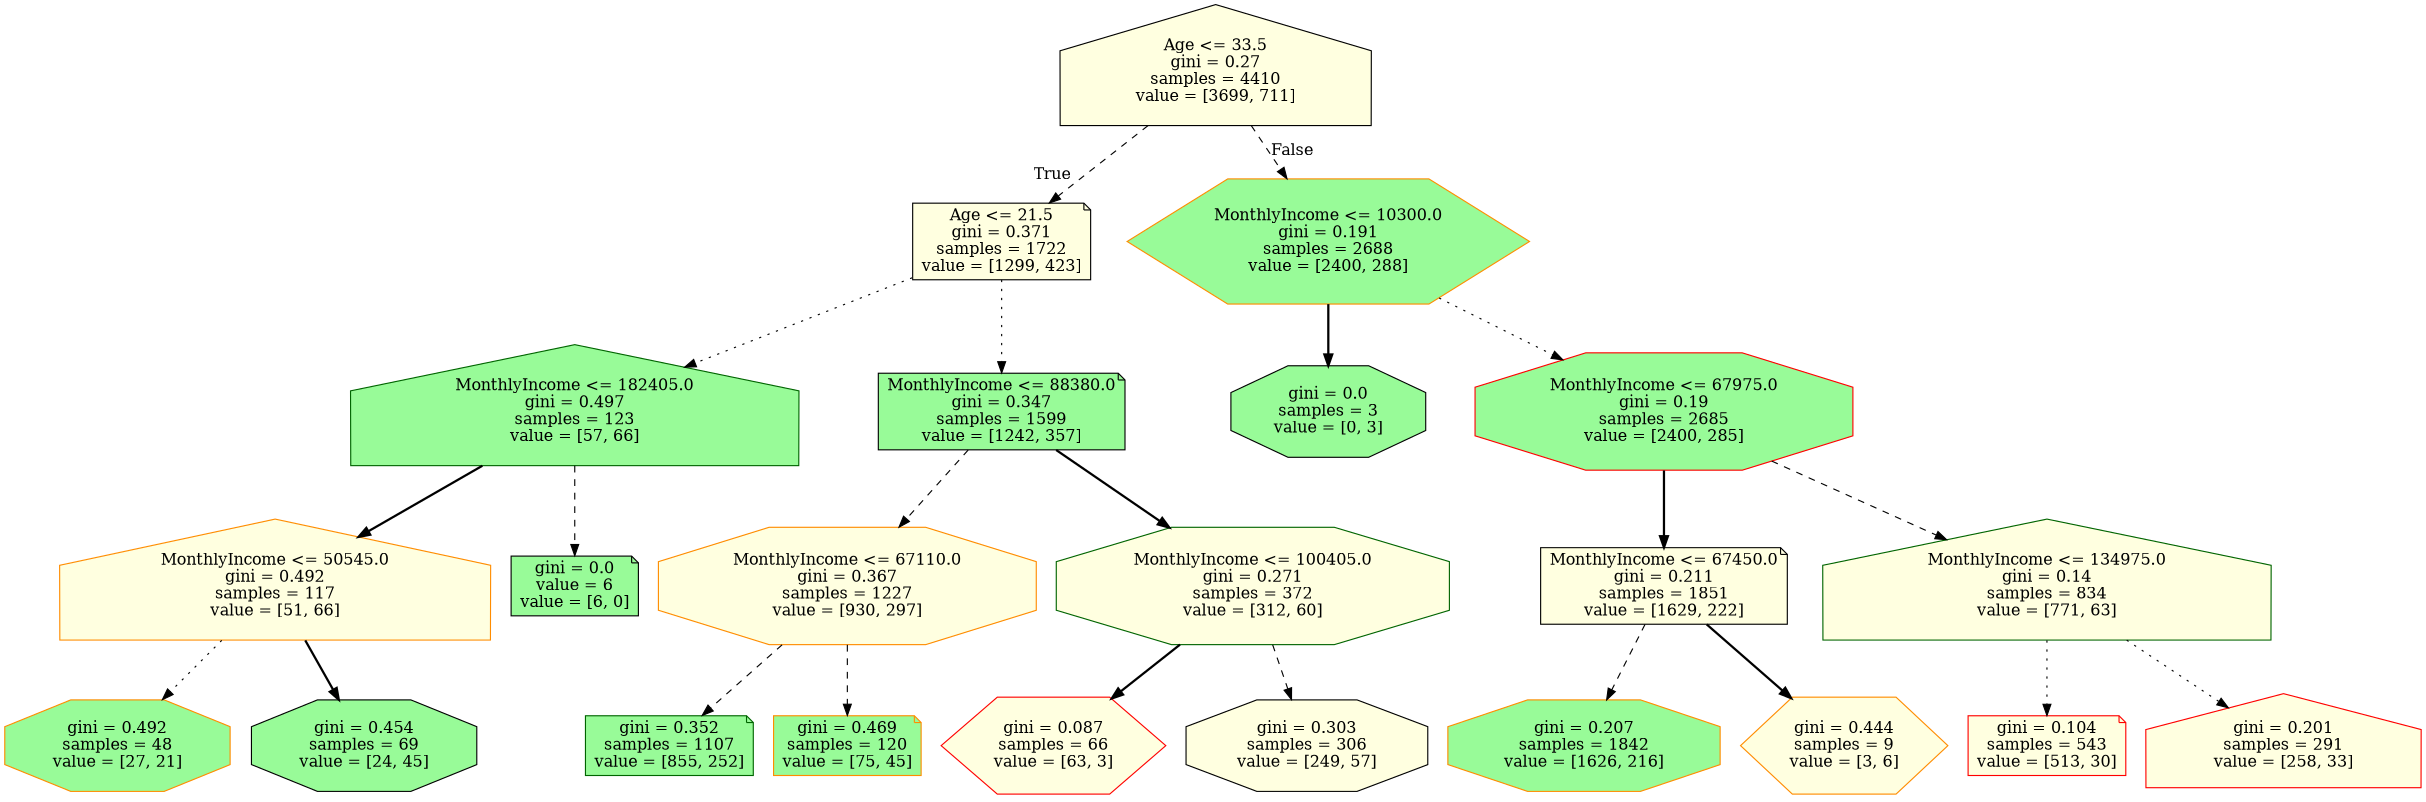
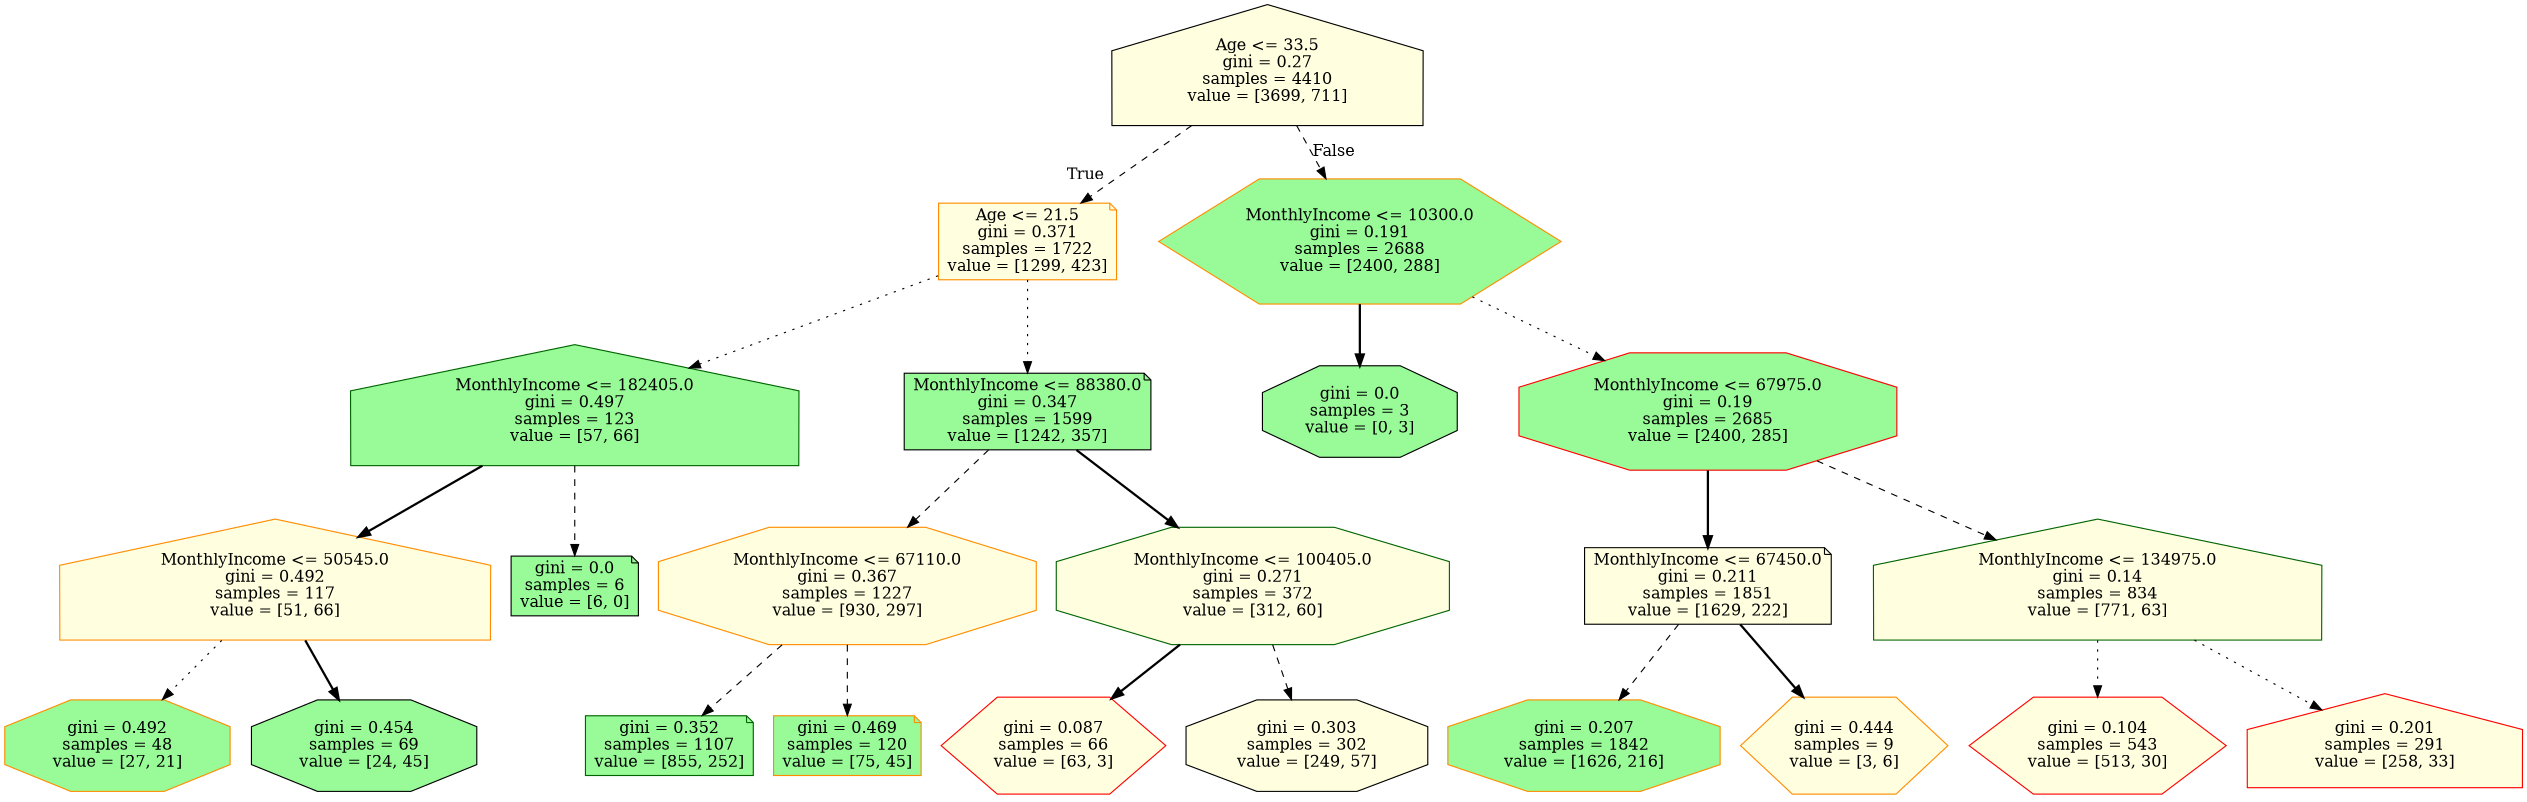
node "Age <= 21.5 gini = 0.371 samples = 1722 value = [1299, 423]": color black -> darkorange
node "gini = 0.0 value = 6 value = [6, 0]": label "gini = 0.0 value = 6 value = [6, 0]" -> "gini = 0.0 samples = 6 value = [6, 0]"
node "gini = 0.303 samples = 306 value = [249, 57]": label "gini = 0.303 samples = 306 value = [249, 57]" -> "gini = 0.303 samples = 302 value = [249, 57]"
node "gini = 0.104 samples = 543 value = [513, 30]": shape note -> hexagon
